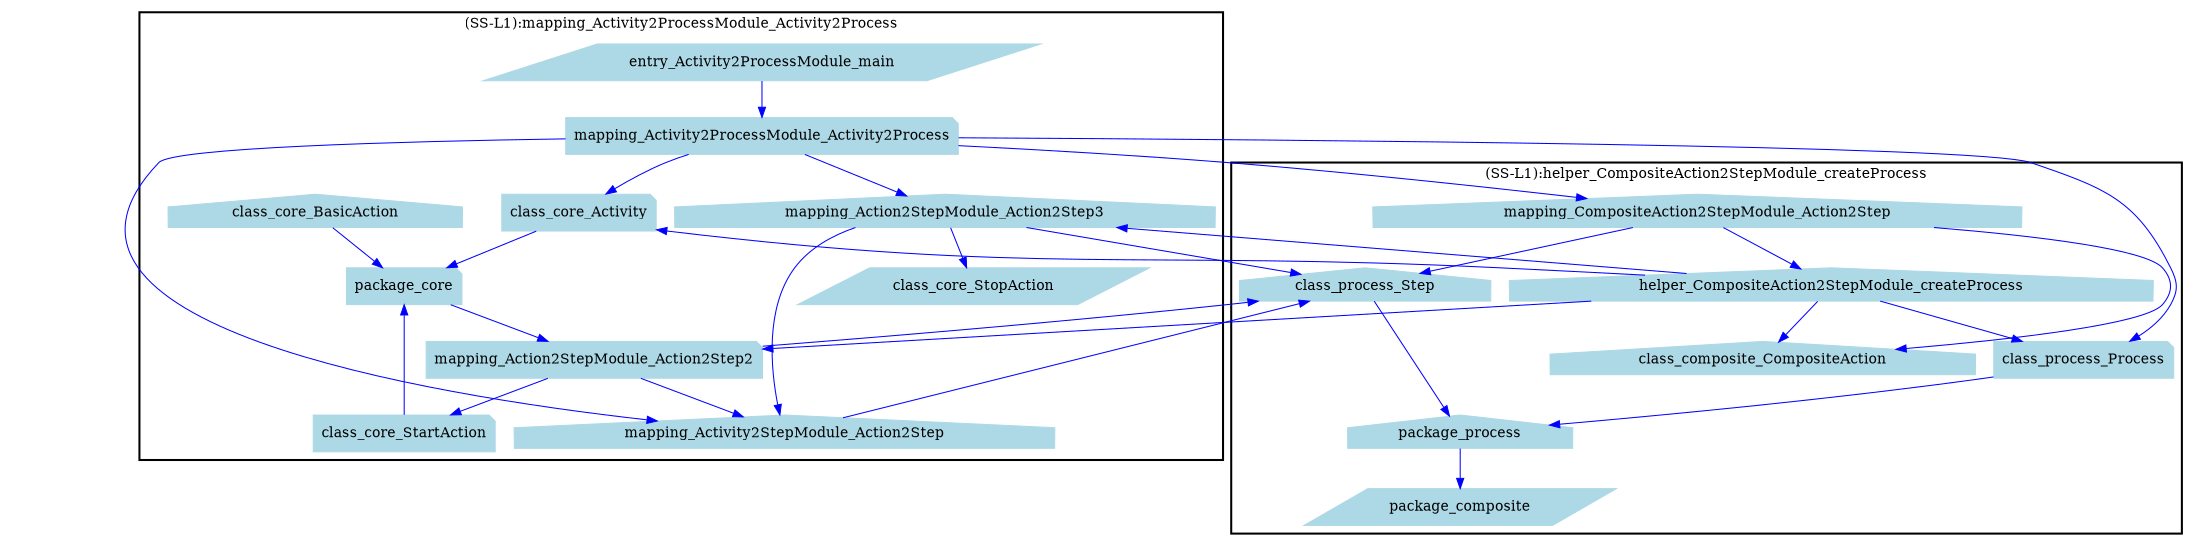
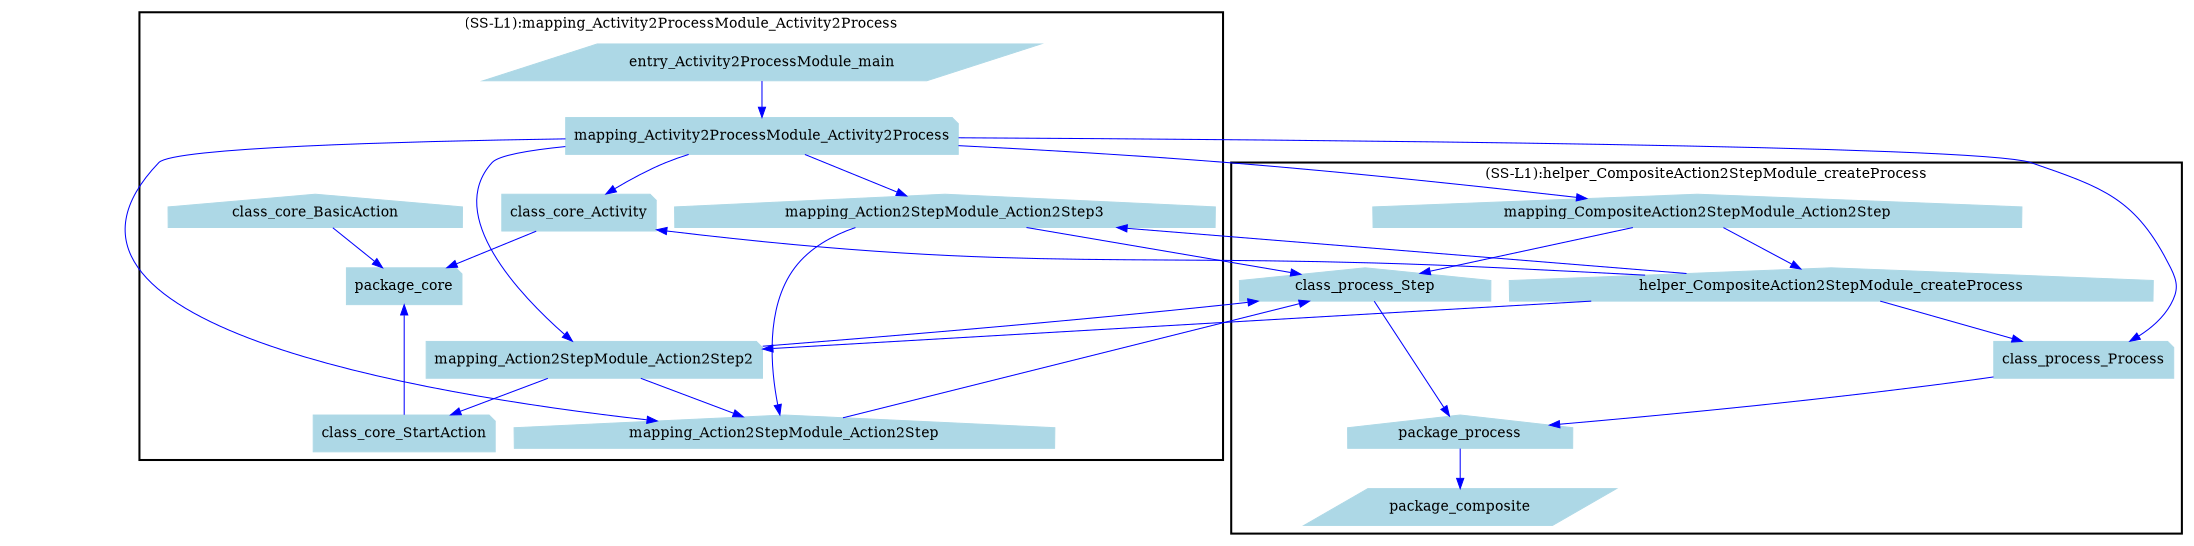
node "class_core_StopAction": removed
edge "package_core" -> "mapping_Action2StepModule_Action2Step2": now "mapping_Activity2ProcessModule_Activity2Process" -> "mapping_Action2StepModule_Action2Step2"
node "class_composite_CompositeAction": removed
node "mapping_Activity2StepModule_Action2Step": label "mapping_Activity2StepModule_Action2Step" -> "mapping_Action2StepModule_Action2Step"
